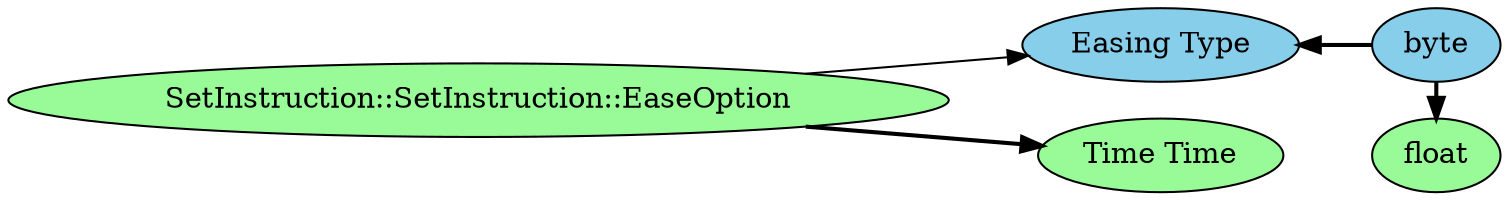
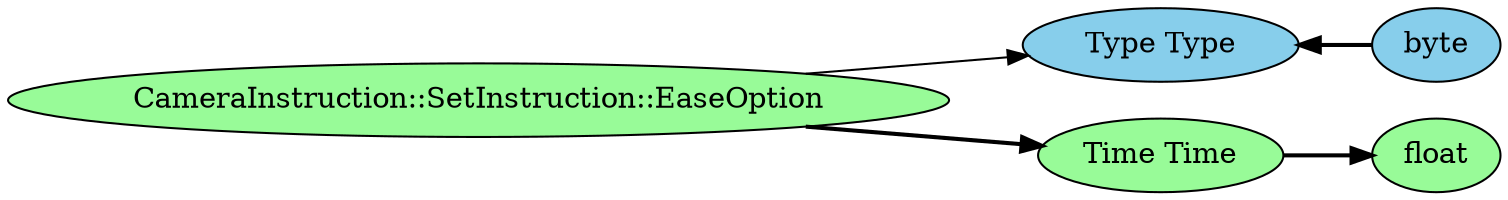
node "Easing Type": label "Easing Type" -> "Type Type"
edge "byte" -> "float": now "Time Time" -> "float"
node "SetInstruction::SetInstruction::EaseOption": label "SetInstruction::SetInstruction::EaseOption" -> "CameraInstruction::SetInstruction::EaseOption"
